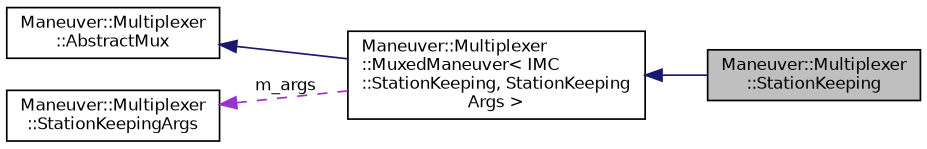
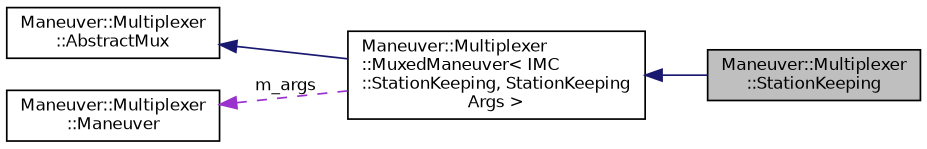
node "Maneuver::Multiplexer ::StationKeepingArgs": label "Maneuver::Multiplexer ::StationKeepingArgs" -> "Maneuver::Multiplexer ::Maneuver"
